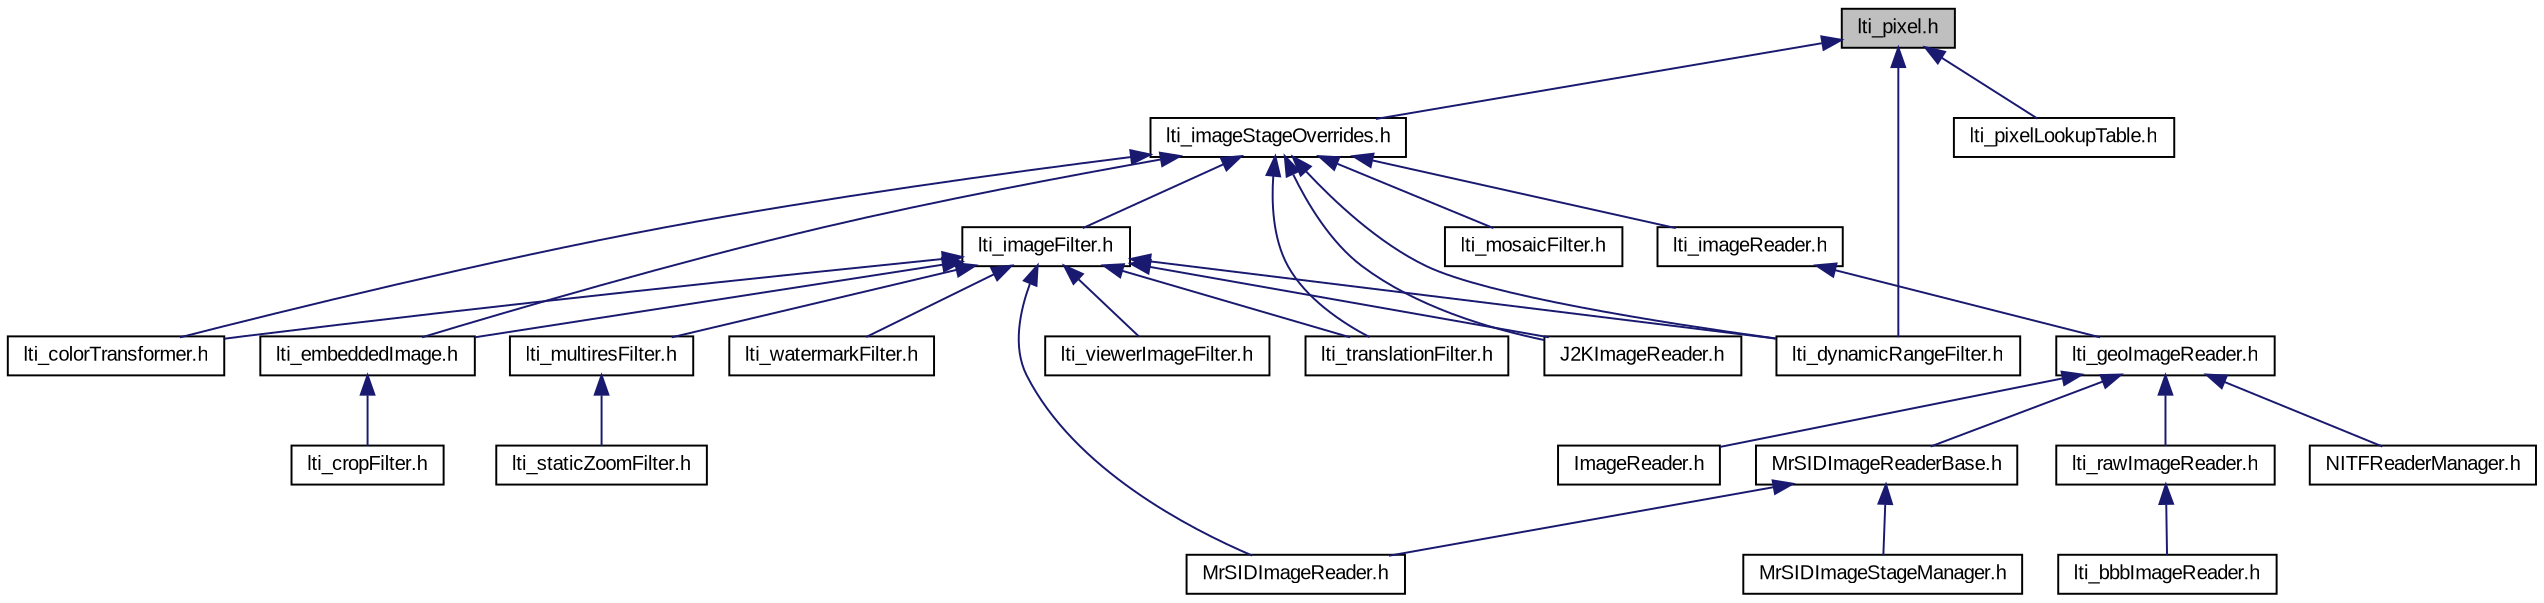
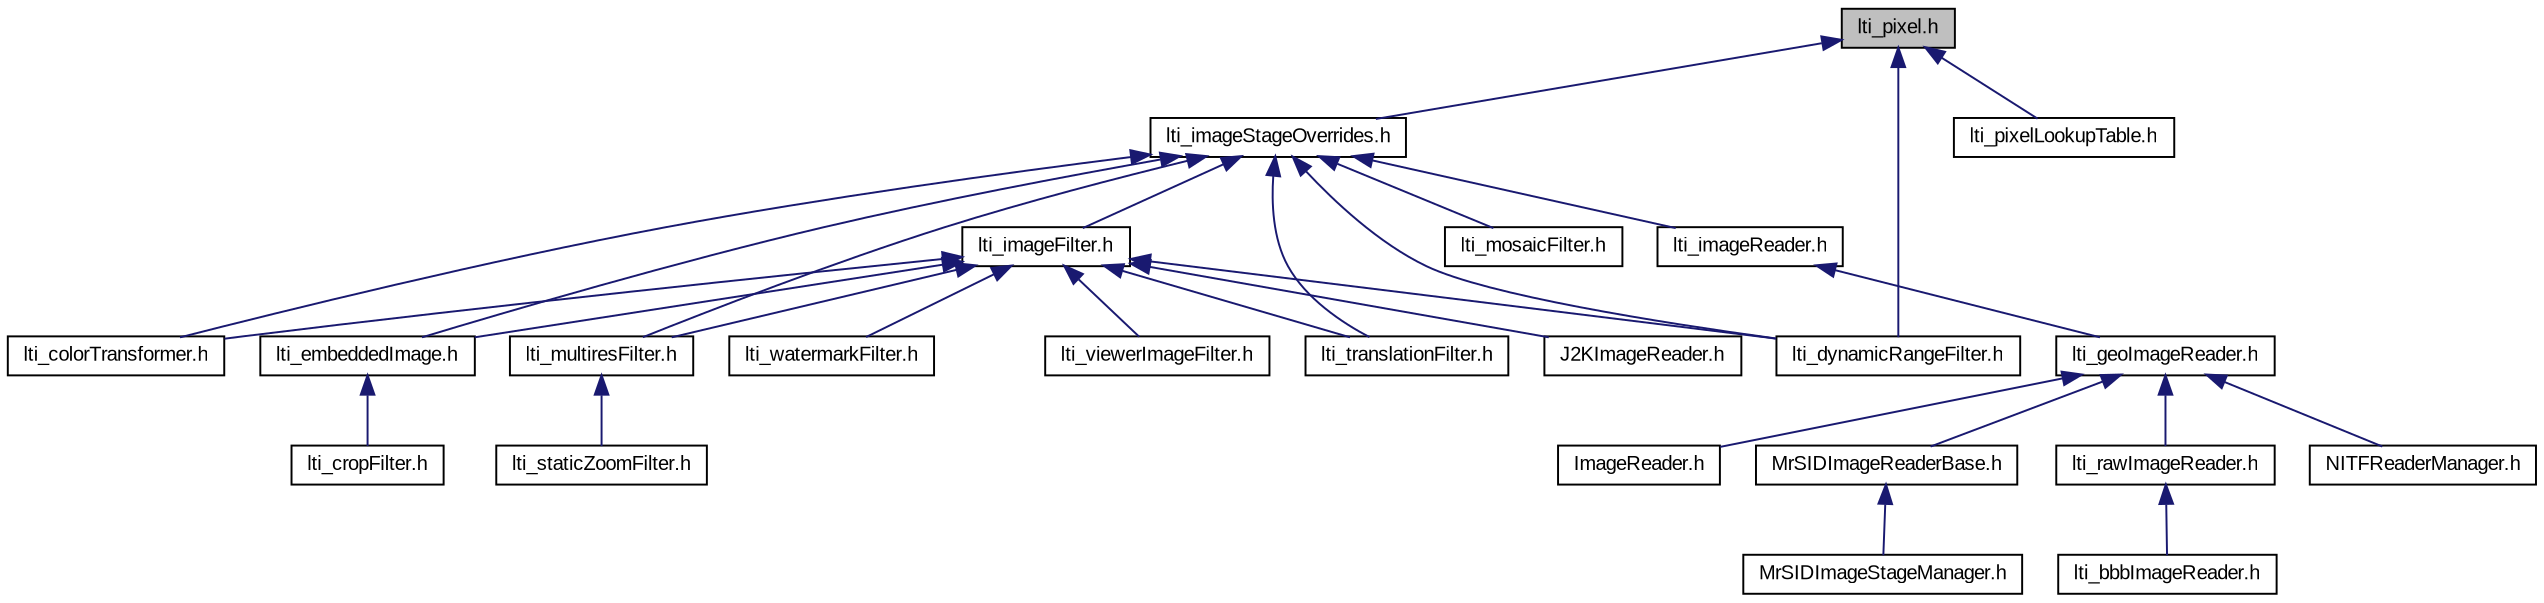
edge "J2KImageReader.h" -> "lti_imageStageOverrides.h": now "lti_multiresFilter.h" -> "lti_imageStageOverrides.h"
node "MrSIDImageReader.h": removed
